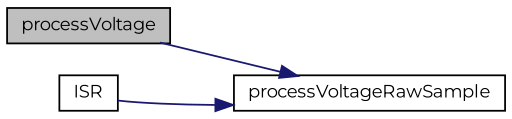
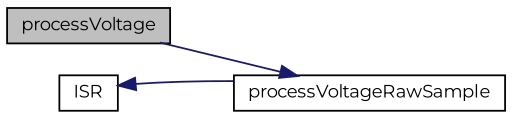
edge "ISR" -> "processVoltageRawSample": reversed
